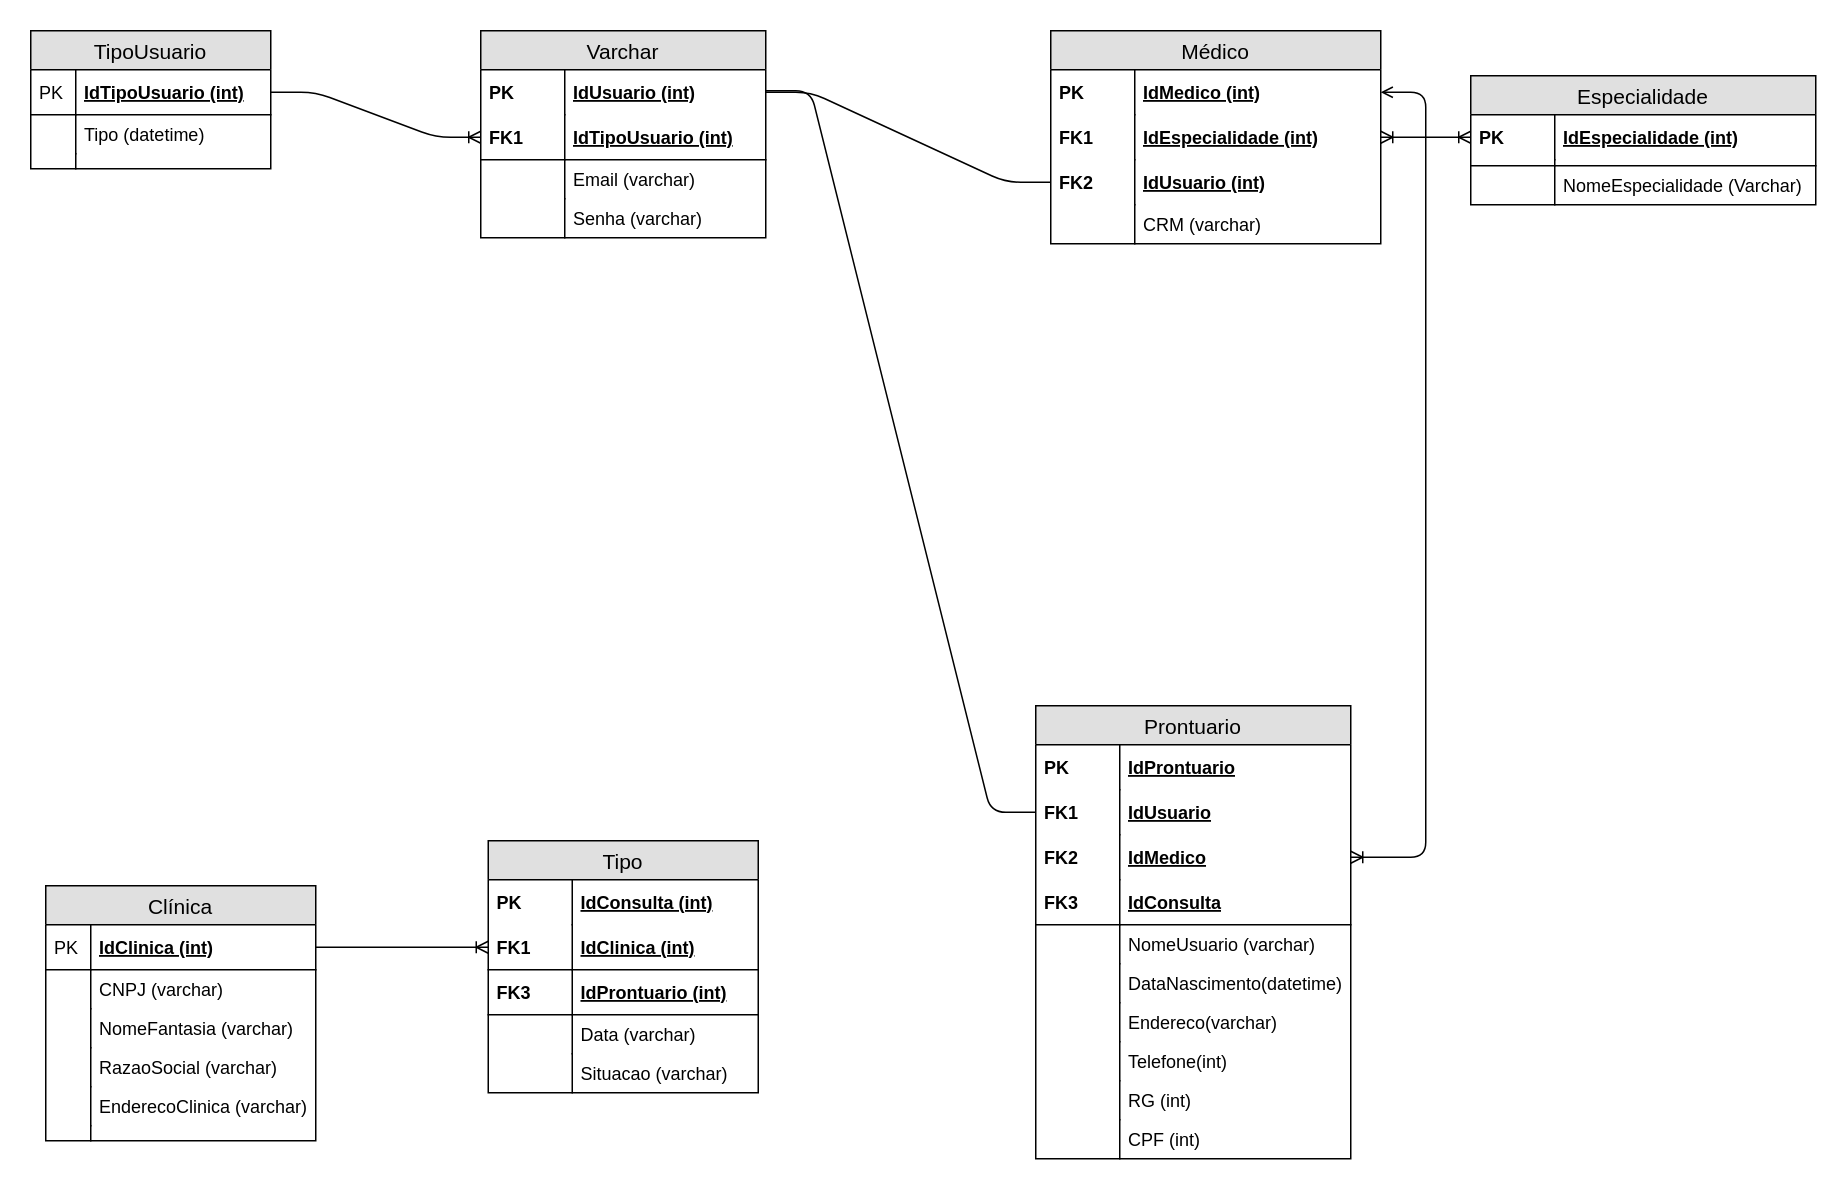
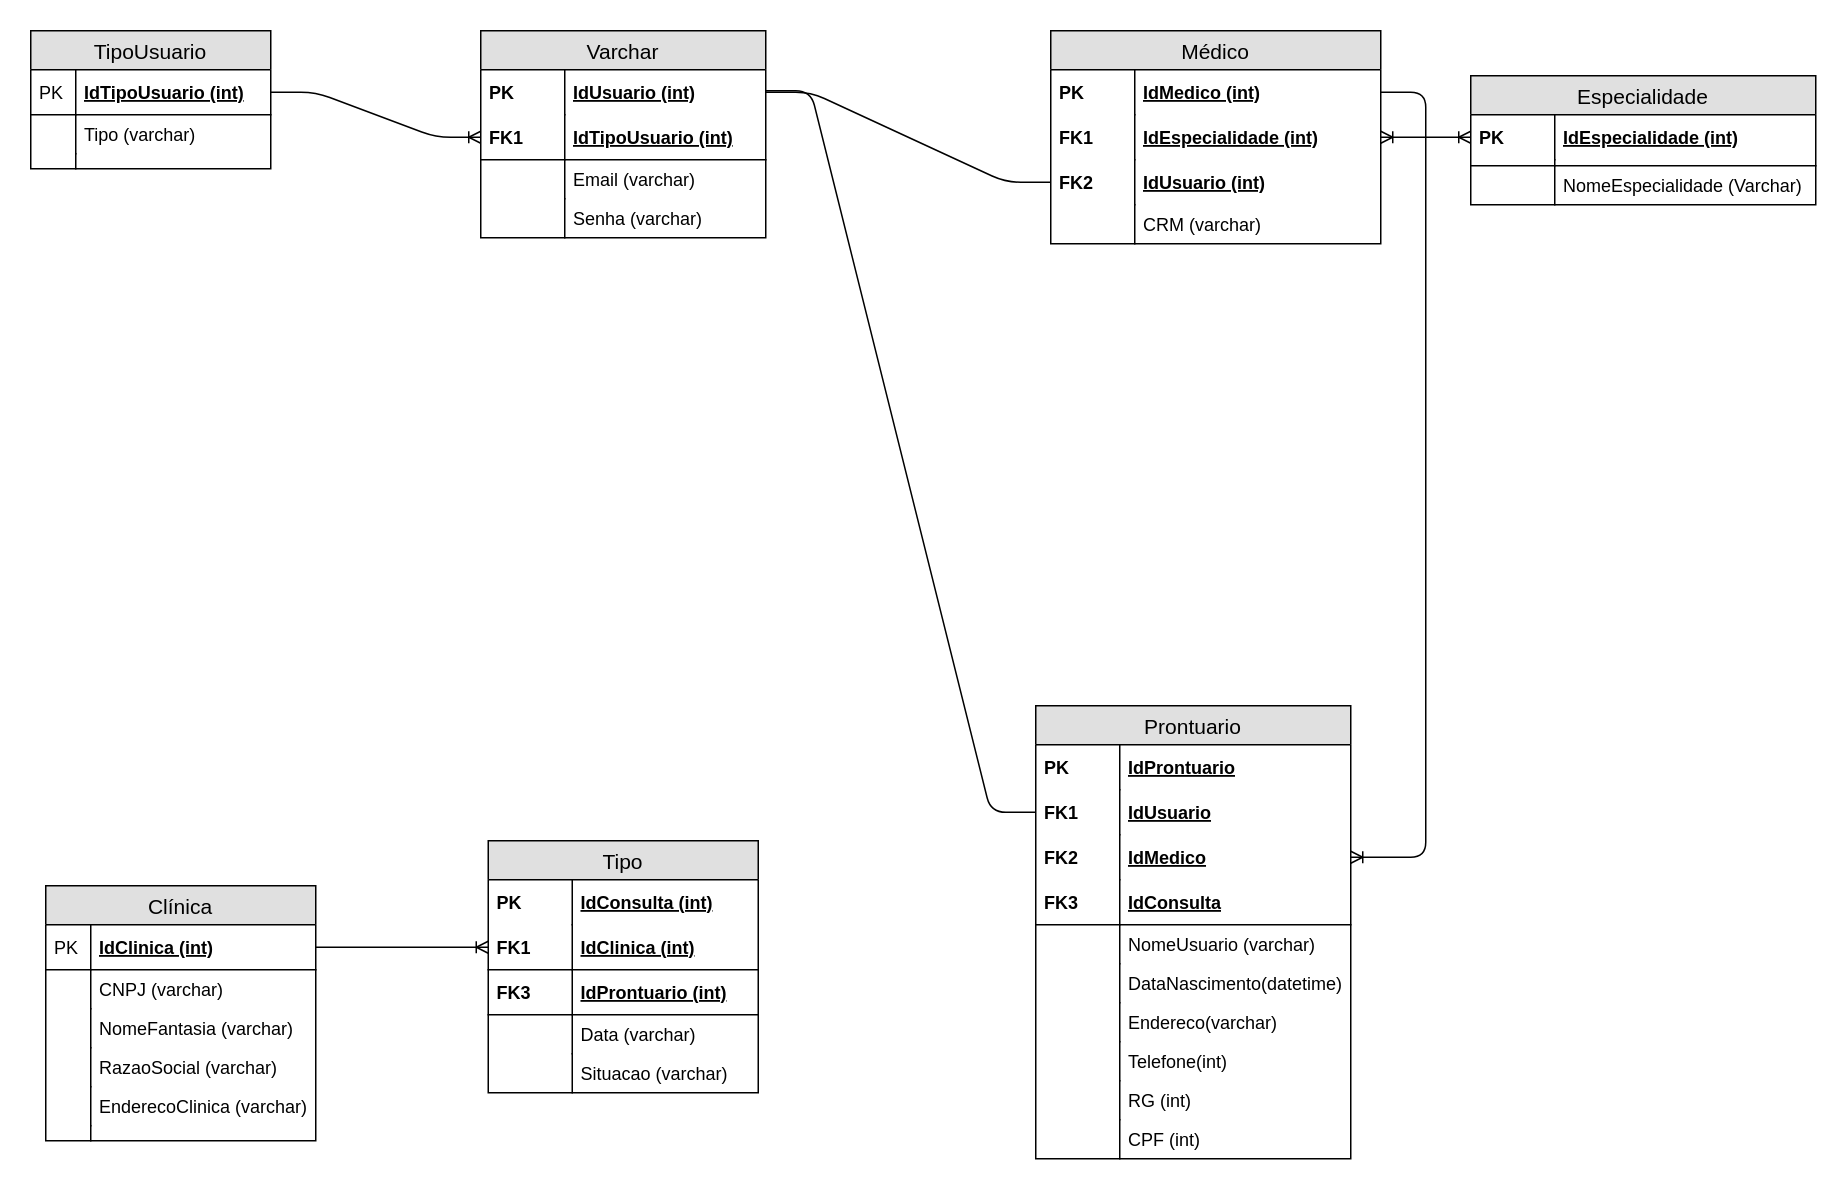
edge "IdMedico (int)" -- "IdMedico": arrowhead open -> none
node "Tipo (datetime)": label "Tipo (datetime)" -> "Tipo (varchar)"
